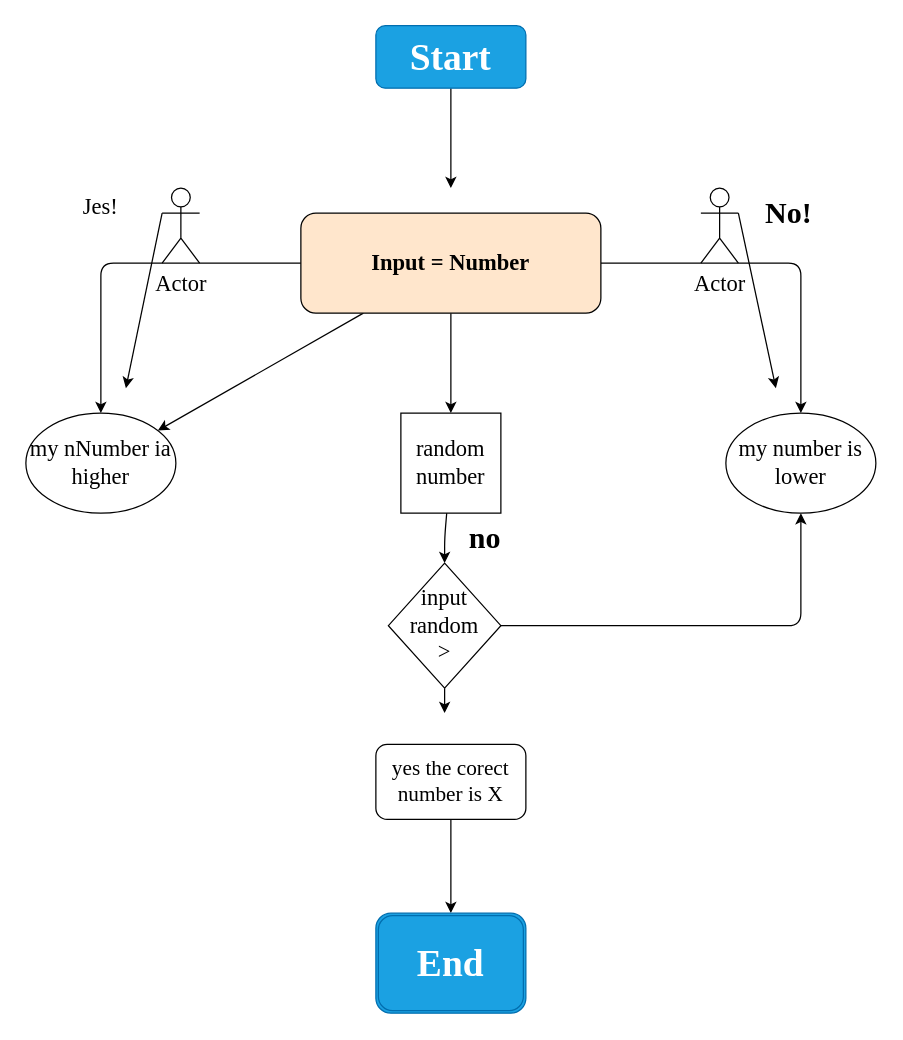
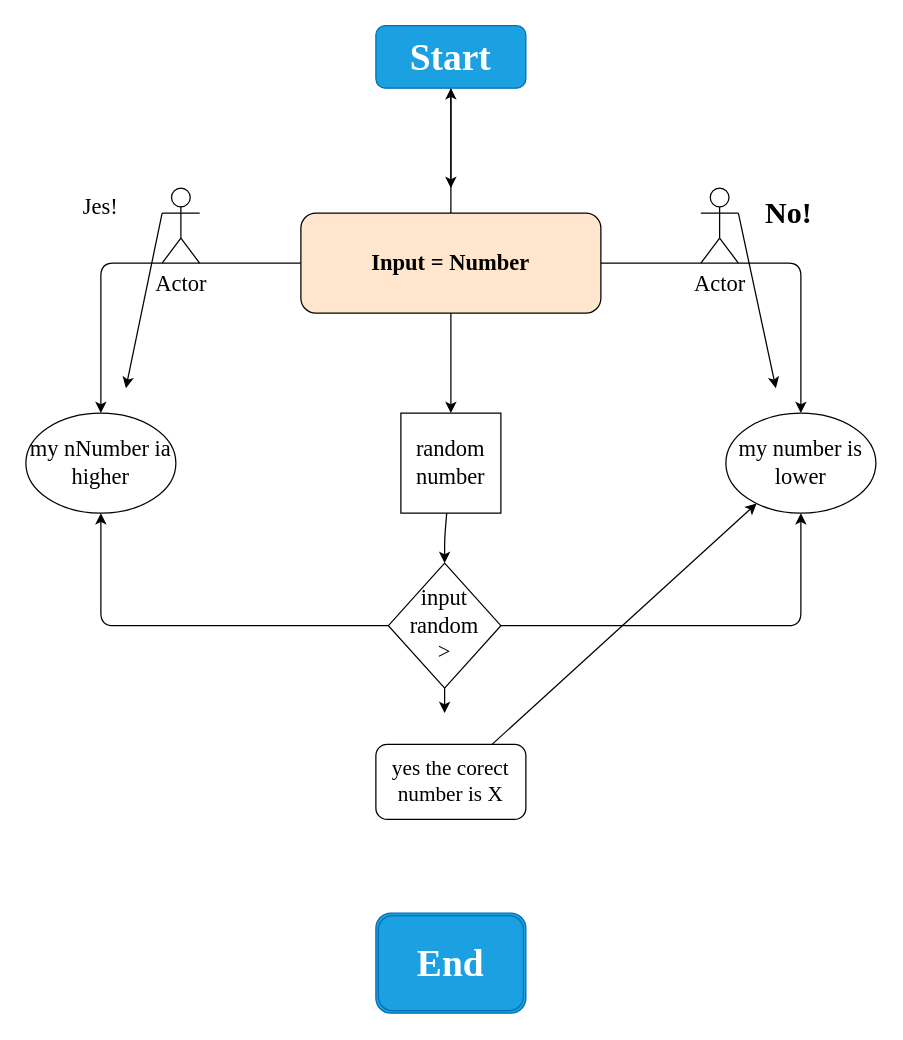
edge "Input = Number" -> "my nNumber ia higher": now "Input = Number" -> "Start"
node "no": removed
edge "input random >" -> "my nNumber ia higher": added
edge "yes the corect number is X" -> "End": now "yes the corect number is X" -> "my number is lower"
